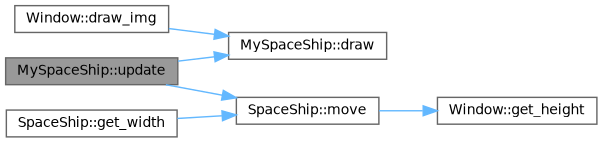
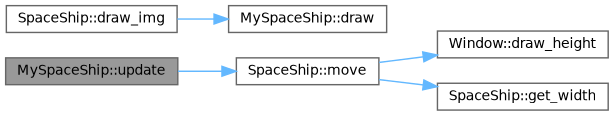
node "Window::draw_img": label "Window::draw_img" -> "SpaceShip::draw_img"
edge "MySpaceShip::update" -> "MySpaceShip::draw": removed
node "Window::get_height": label "Window::get_height" -> "Window::draw_height"
edge "SpaceShip::get_width" -> "SpaceShip::move": reversed
